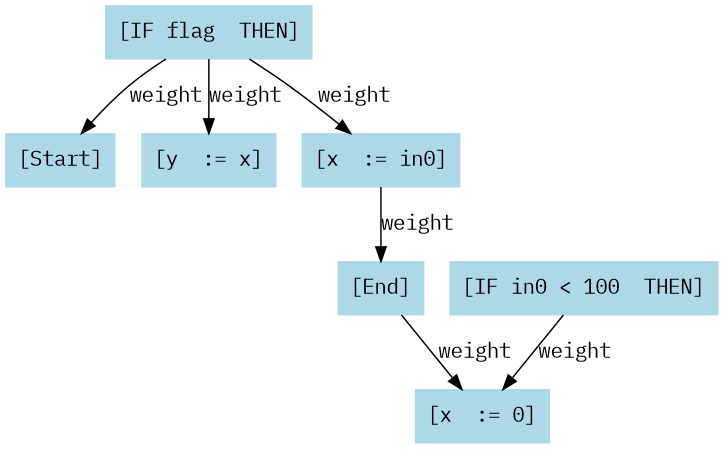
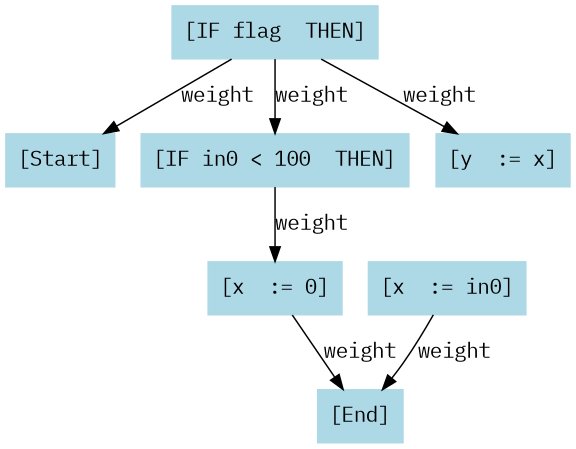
edge "[IF flag  THEN]" -> "[x  := in0]": now "[IF flag  THEN]" -> "[IF in0 < 100  THEN]"
edge "[End]" -> "[x  := 0]": reversed
